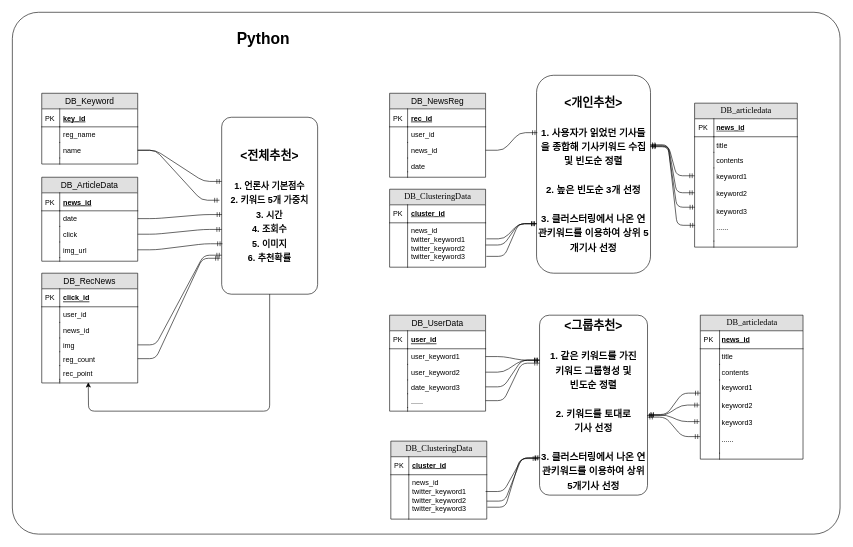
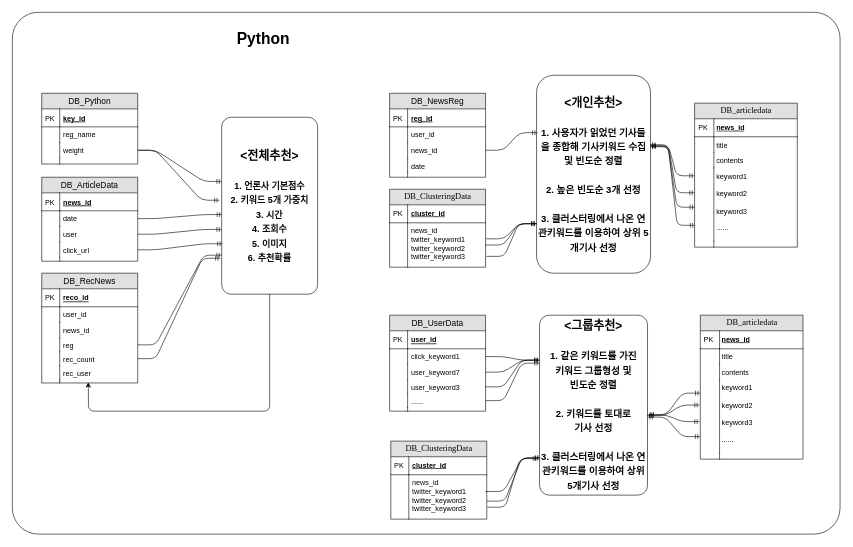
node "DB_Keyword": label "DB_Keyword" -> "DB_Python"
node "rec_id": label "rec_id" -> "reg_id"
node "name": label "name" -> "weight"
node "click": label "click" -> "user"
node "img_url": label "img_url" -> "click_url"
node "click_id": label "click_id" -> "reco_id"
node "img": label "img" -> "reg"
node "user_keyword1": label "user_keyword1" -> "click_keyword1"
node "reg_count": label "reg_count" -> "rec_count"
node "user_keyword2": label "user_keyword2" -> "user_keyword7"
node "rec_point": label "rec_point" -> "rec_user"
node "date_keyword3": label "date_keyword3" -> "user_keyword3"
